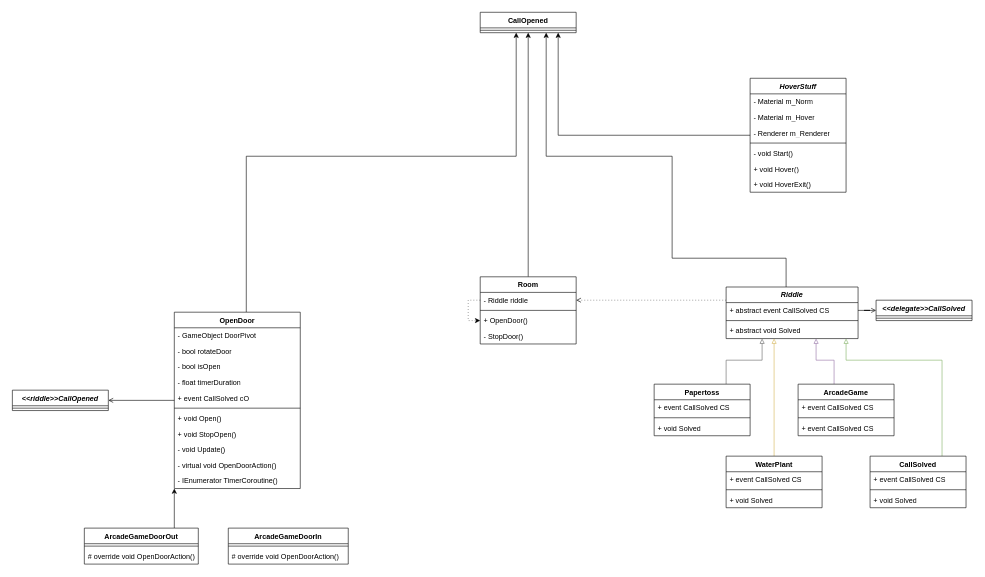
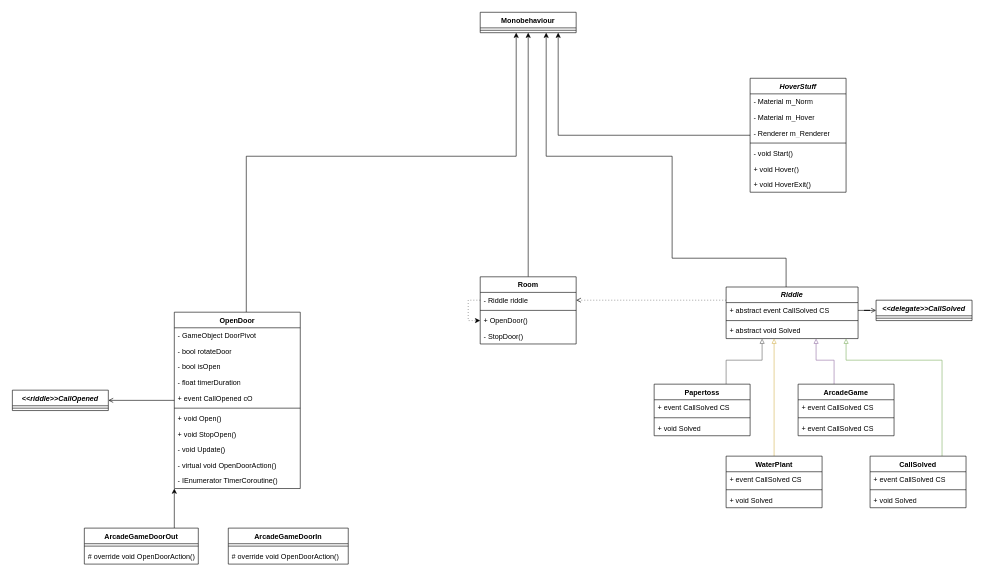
node "CallOpened": label "CallOpened" -> "Monobehaviour"
node "+ event CallSolved cO": label "+ event CallSolved cO" -> "+ event CallOpened cO"
